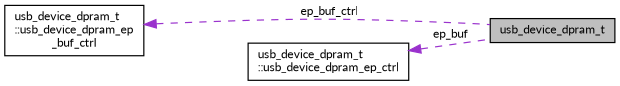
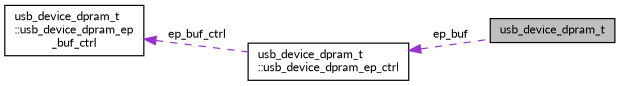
edge "usb_device_dpram_t" -> "usb_device_dpram_t ::usb_device_dpram_ep _buf_ctrl": now "usb_device_dpram_t ::usb_device_dpram_ep_ctrl" -> "usb_device_dpram_t ::usb_device_dpram_ep _buf_ctrl"
